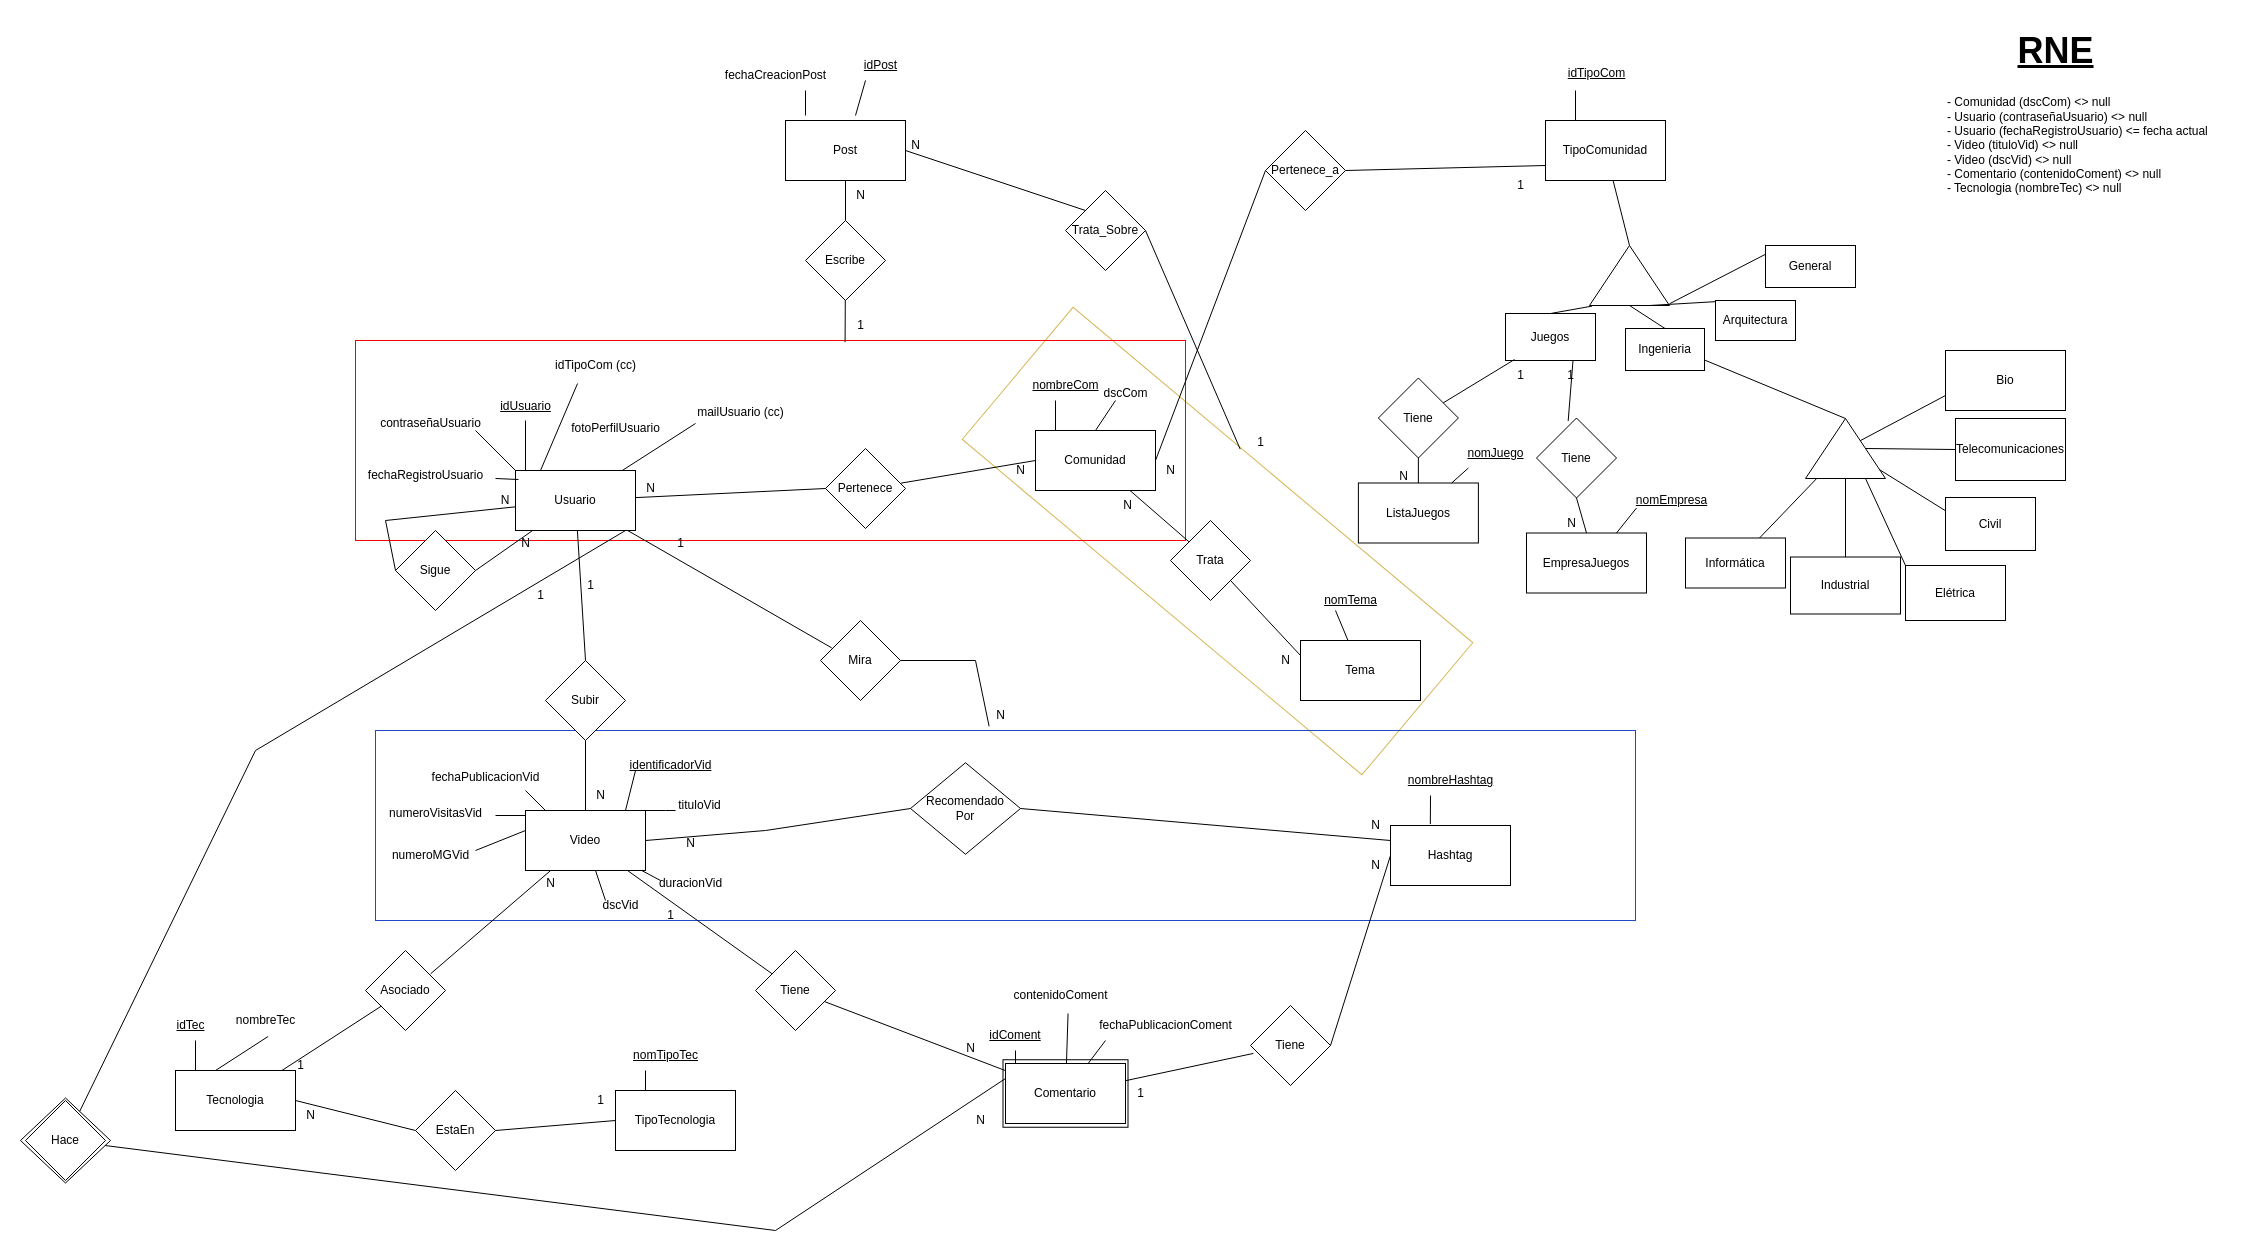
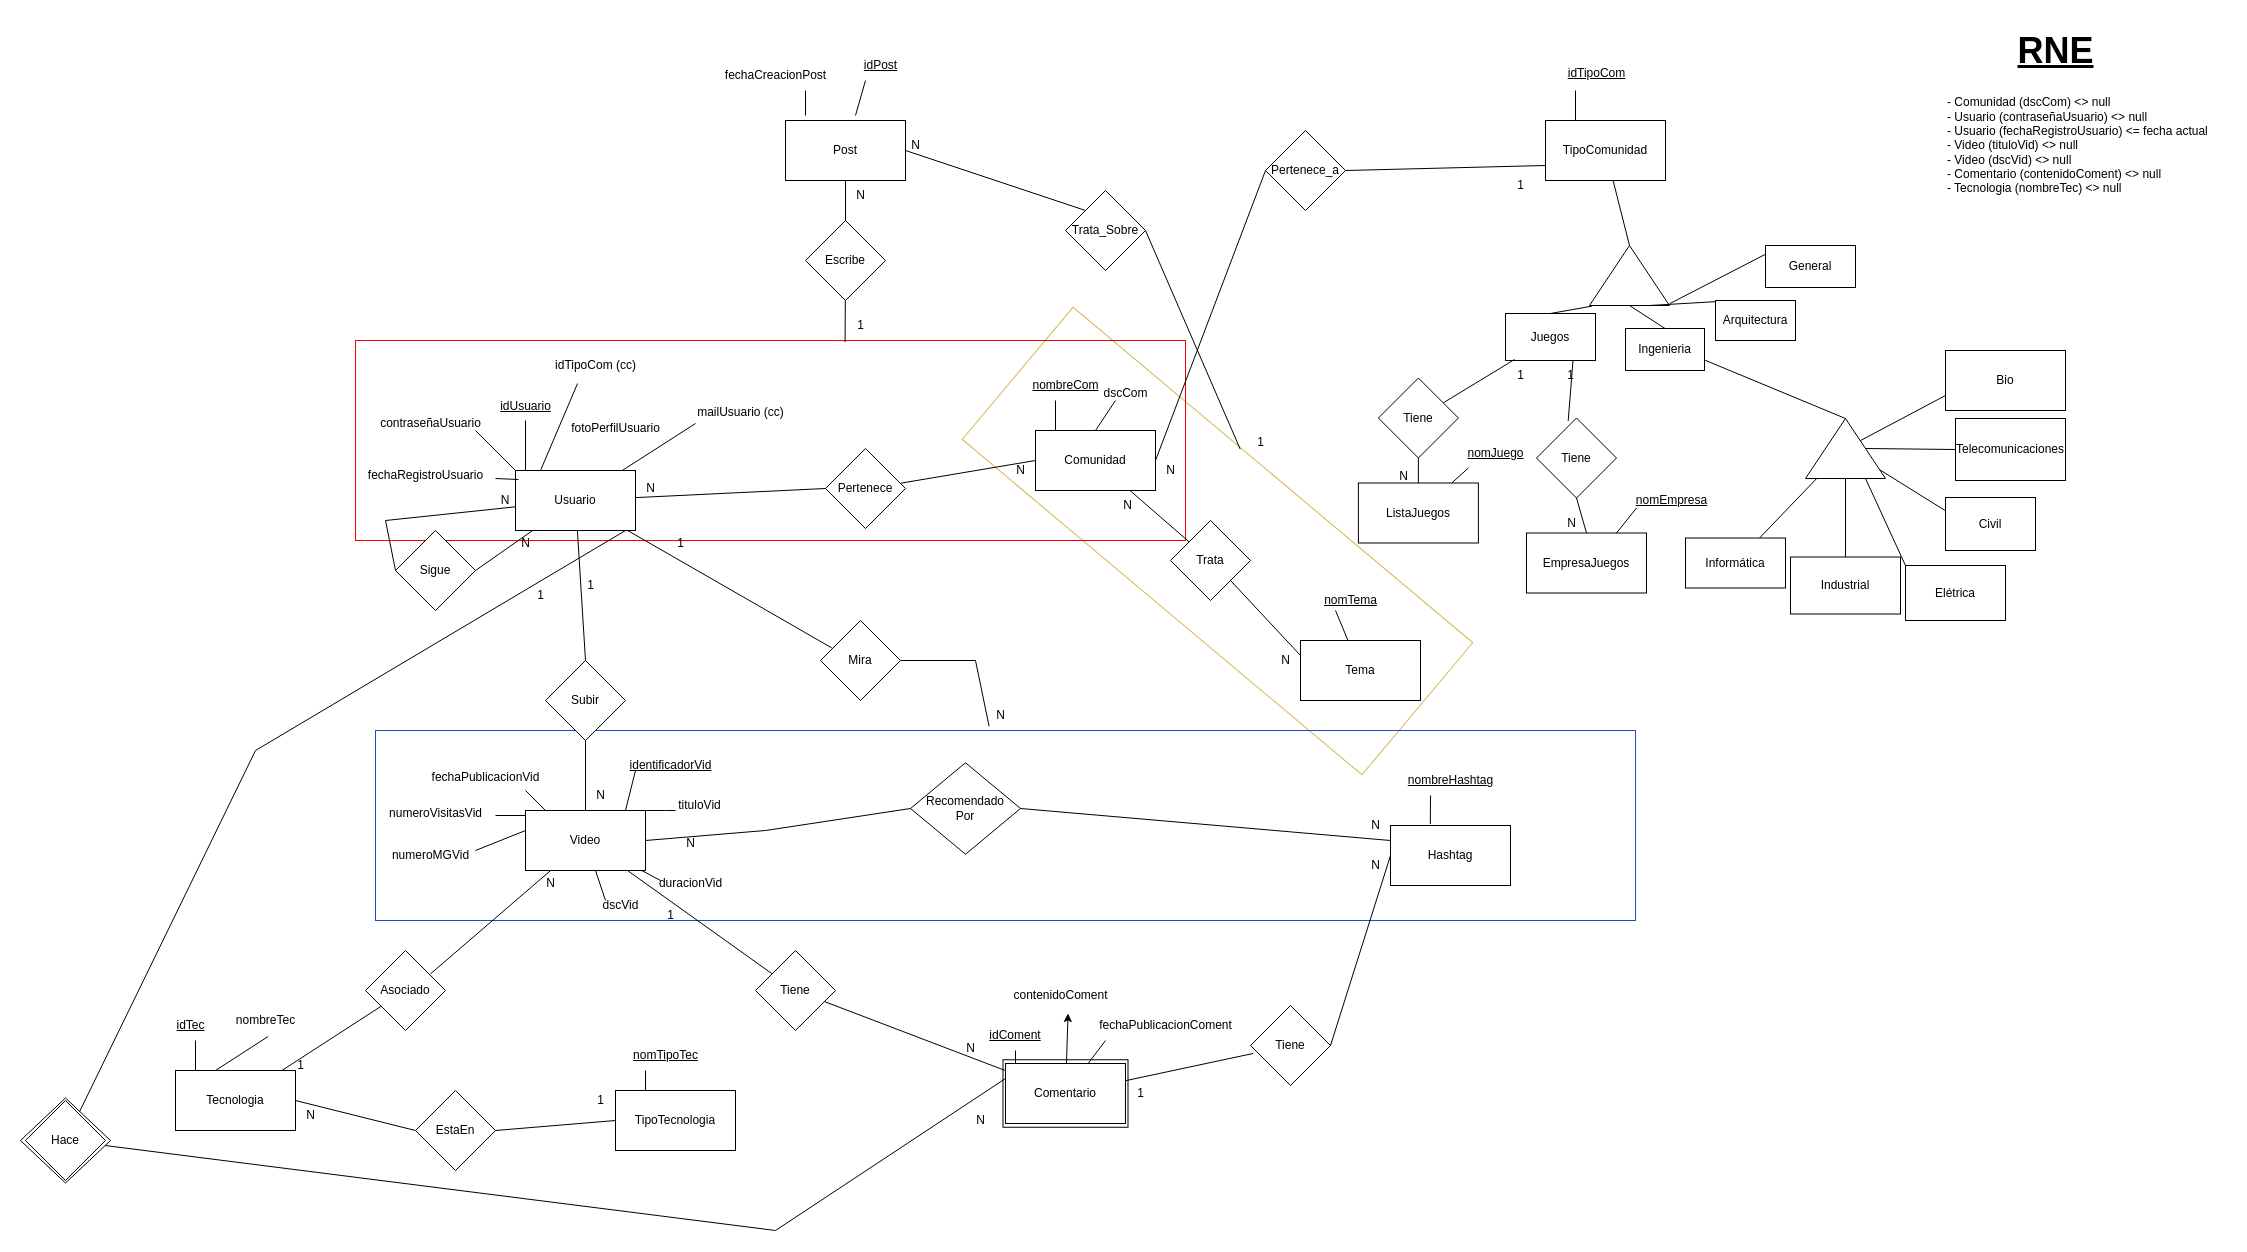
edge "contenidoComent" -- "Comentario": arrowhead none -> classic
